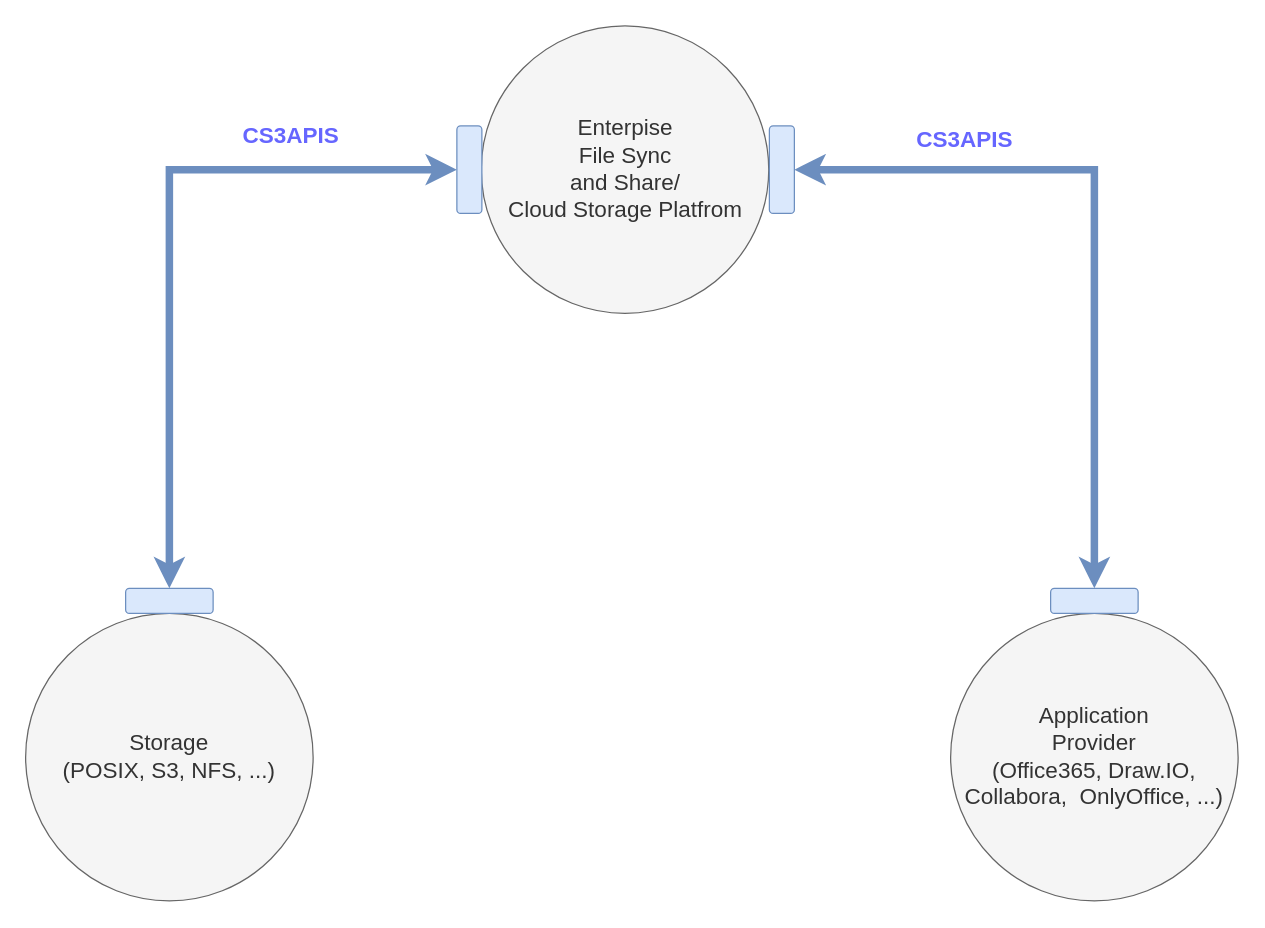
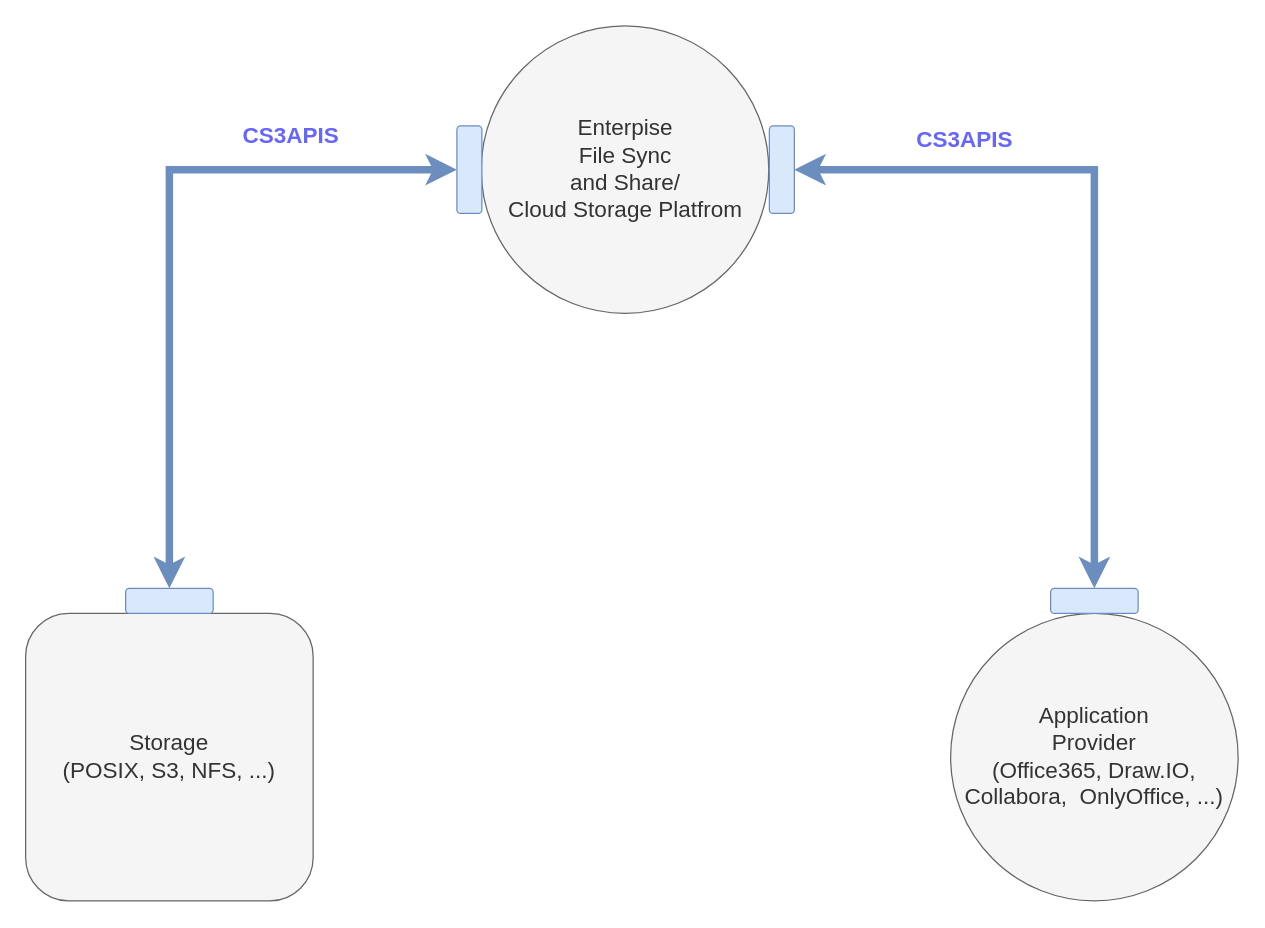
node "Storage (POSIX, S3, NFS, ...)": shape ellipse -> rounded rectangle
